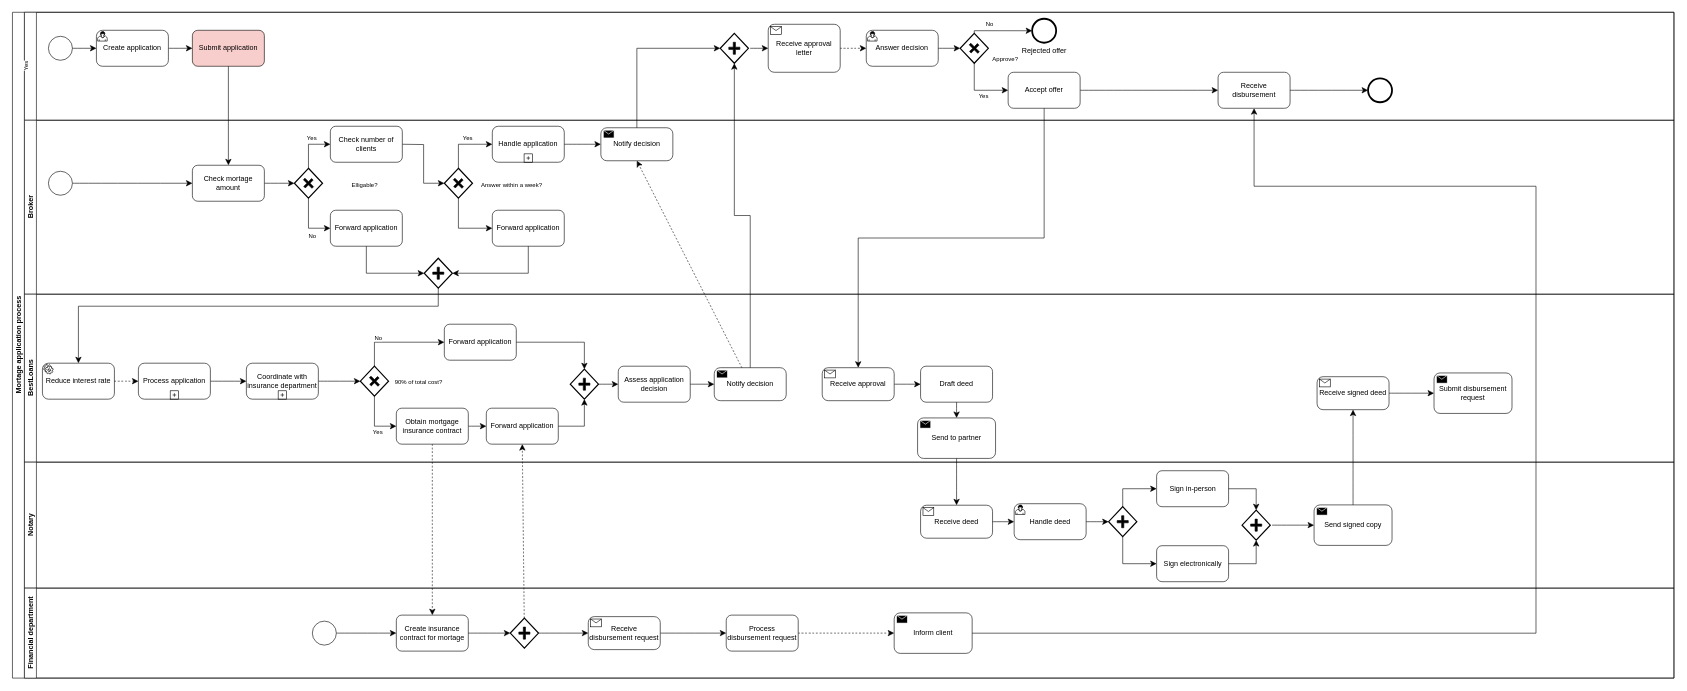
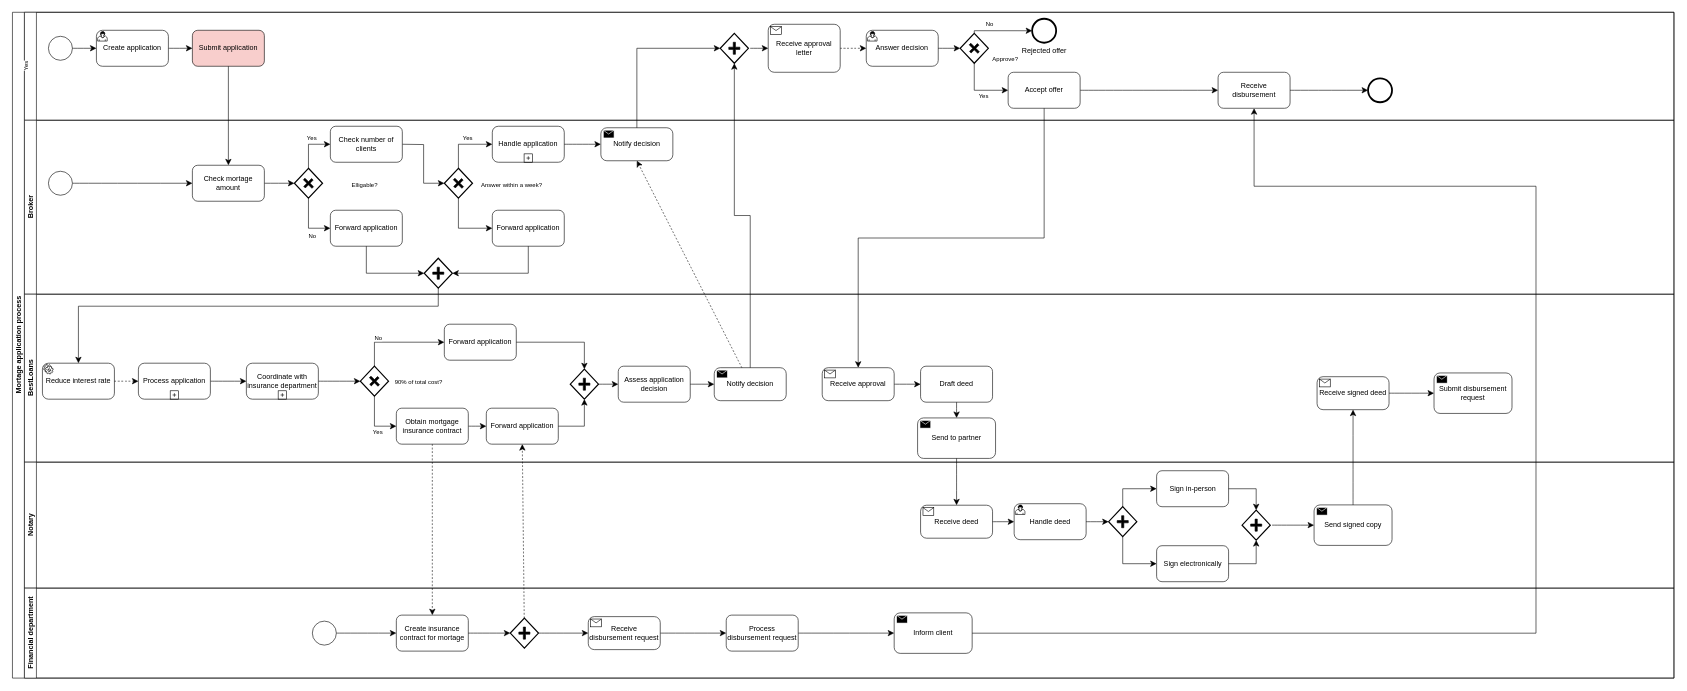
edge "Process disbursement request" -> "Inform client": style dashed -> solid
